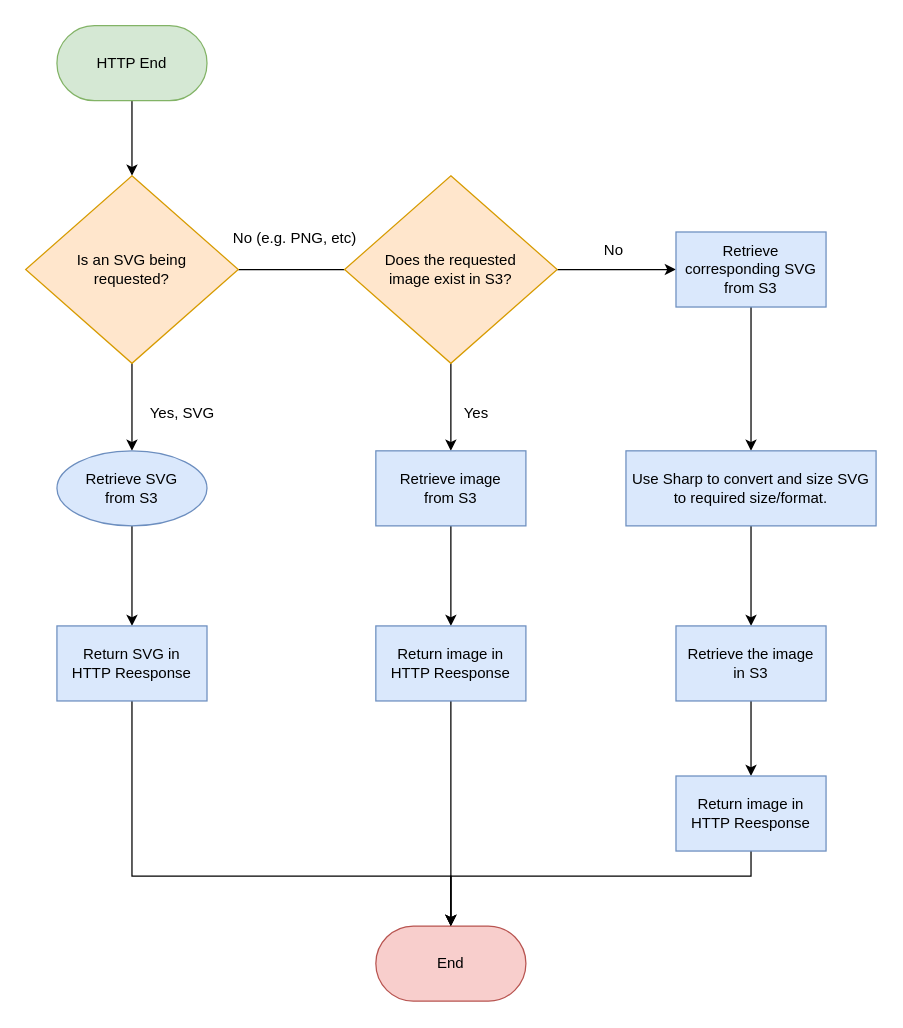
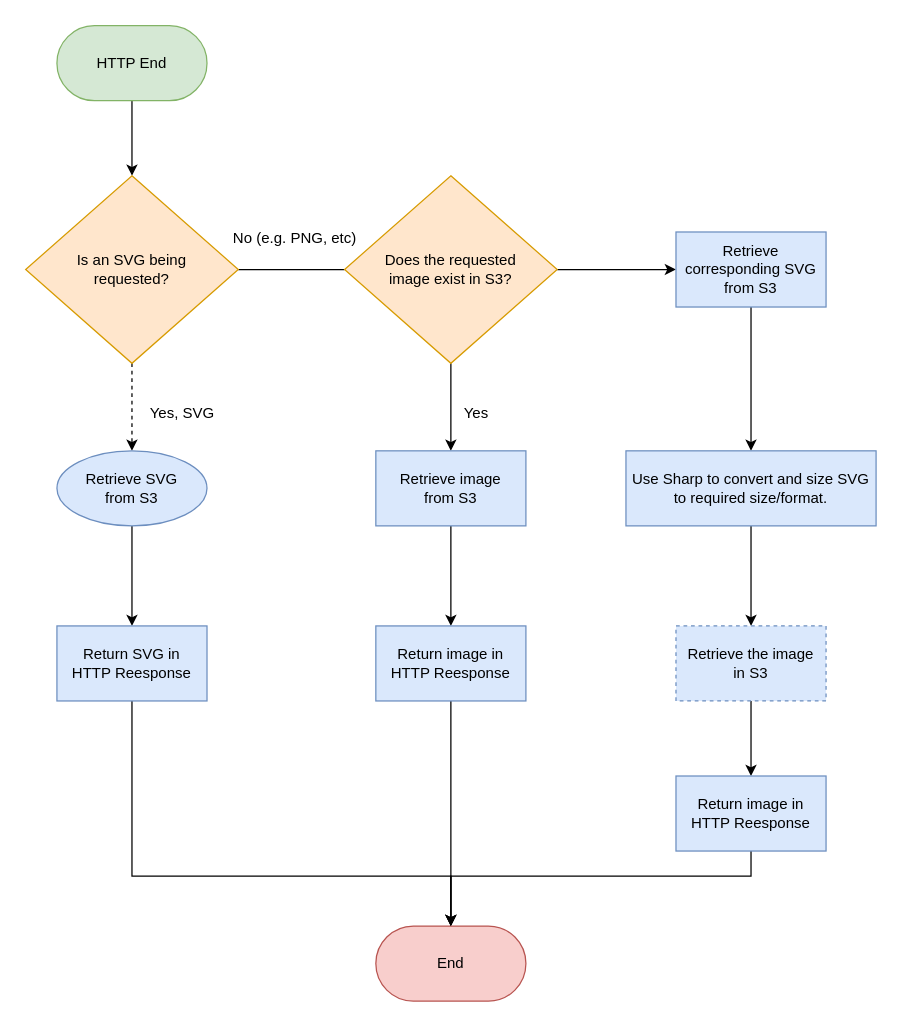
node "No": removed
edge "Is an SVG being requested?" -> "Retrieve SVG from S3": style solid -> dashed
node "Retrieve the image in S3": style solid -> dashed
